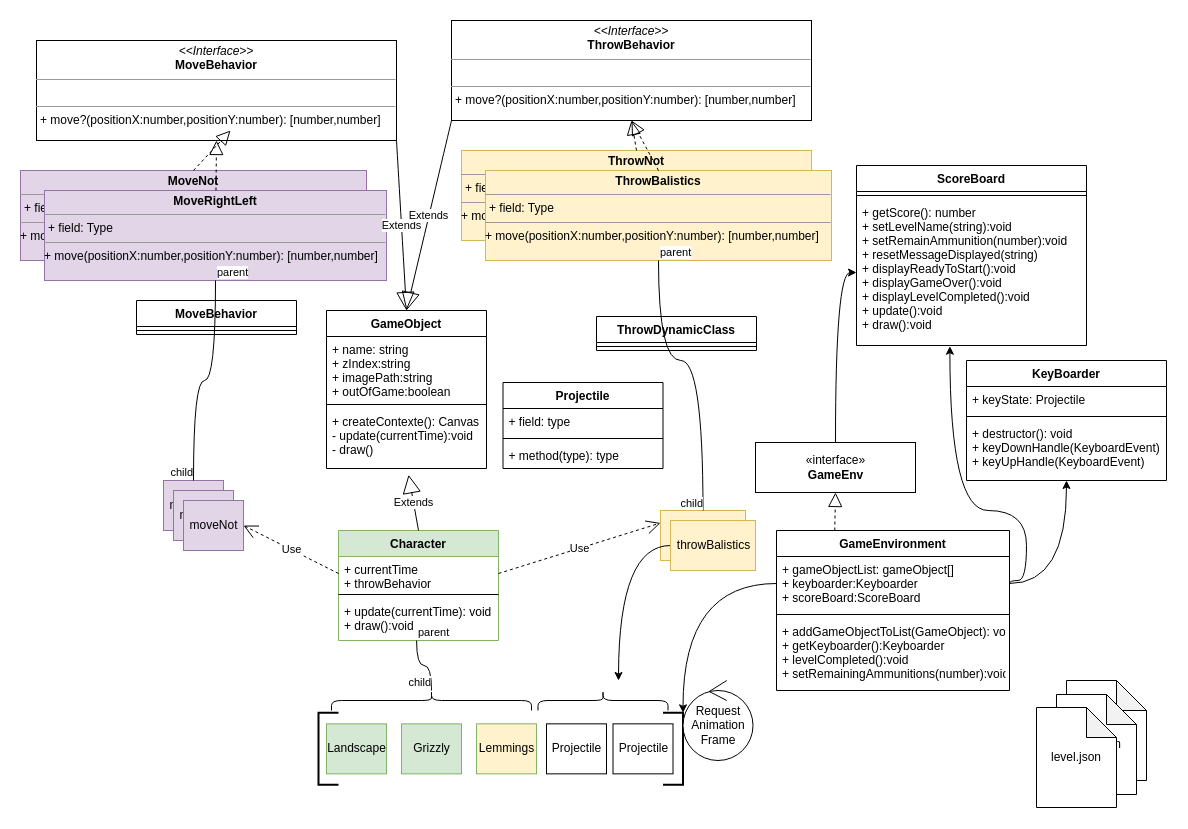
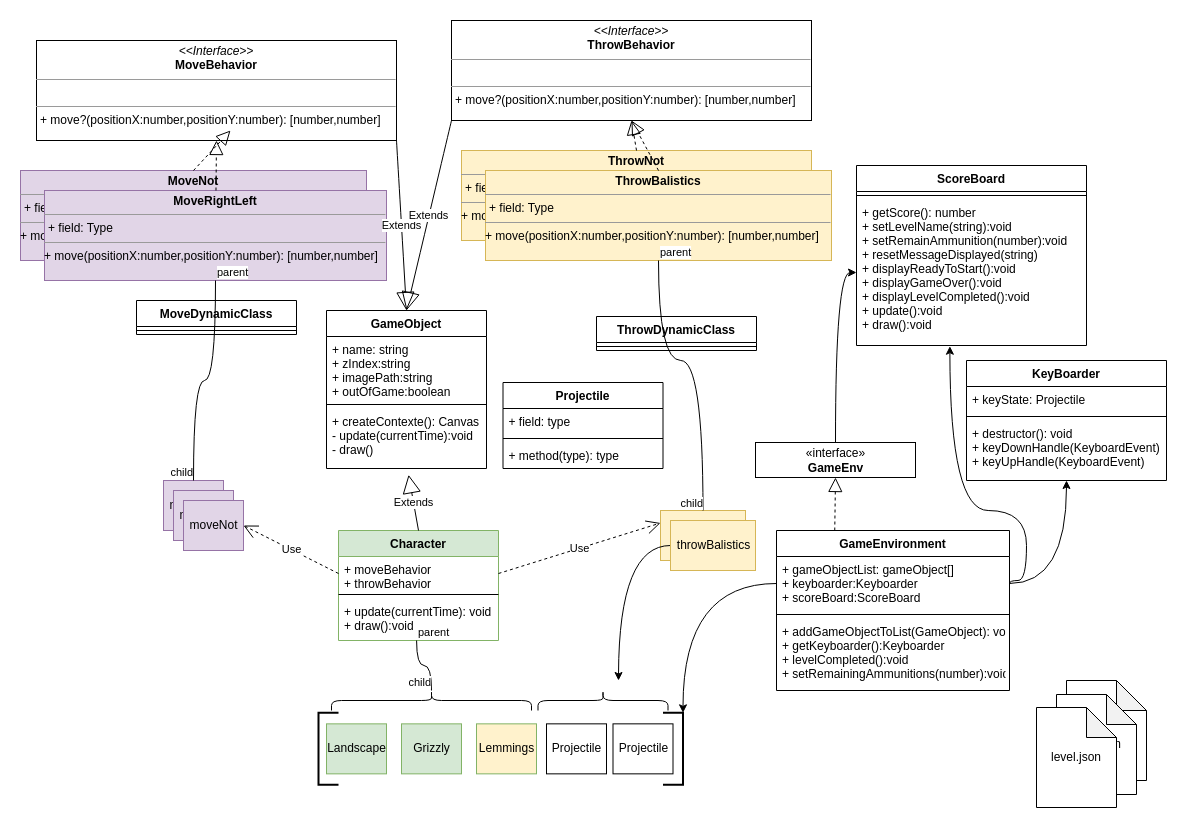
node "MoveBehavior": label "MoveBehavior" -> "MoveDynamicClass"
node "«interface» GameEnv": size 160x50 -> 160x35
node "+ currentTime + throwBehavior": label "+ currentTime + throwBehavior" -> "+ moveBehavior + throwBehavior"
node "Request Animation Frame": removed
